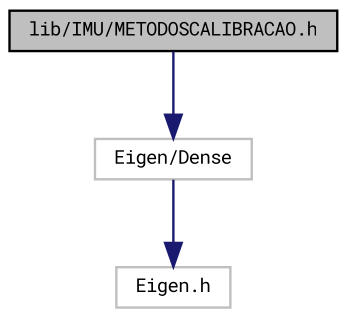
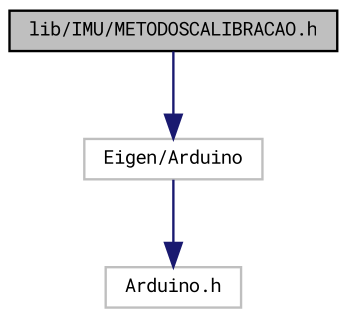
node "Eigen/Dense": label "Eigen/Dense" -> "Eigen/Arduino"
node "Eigen.h": label "Eigen.h" -> "Arduino.h"
